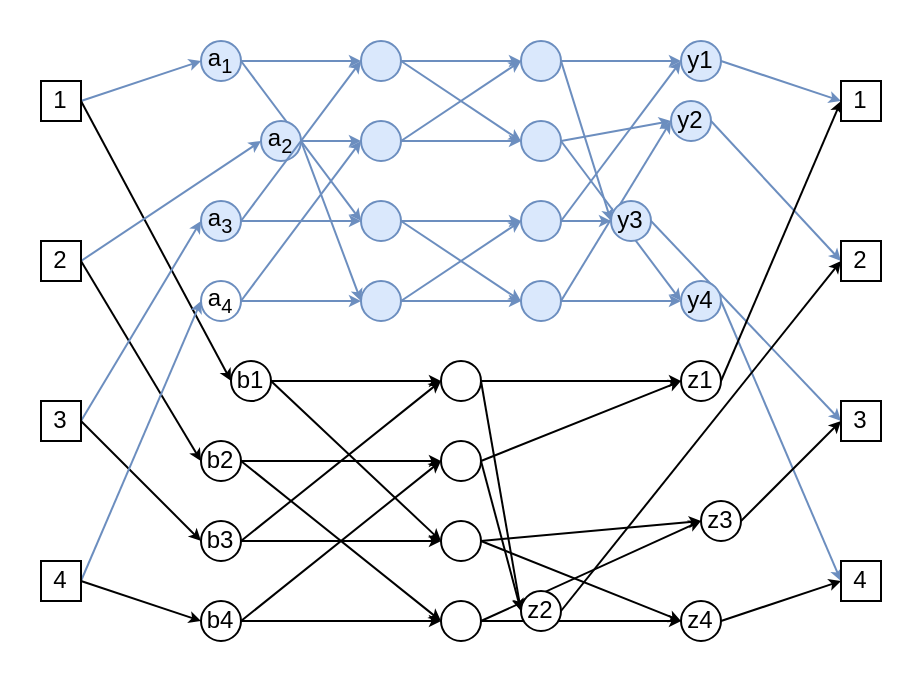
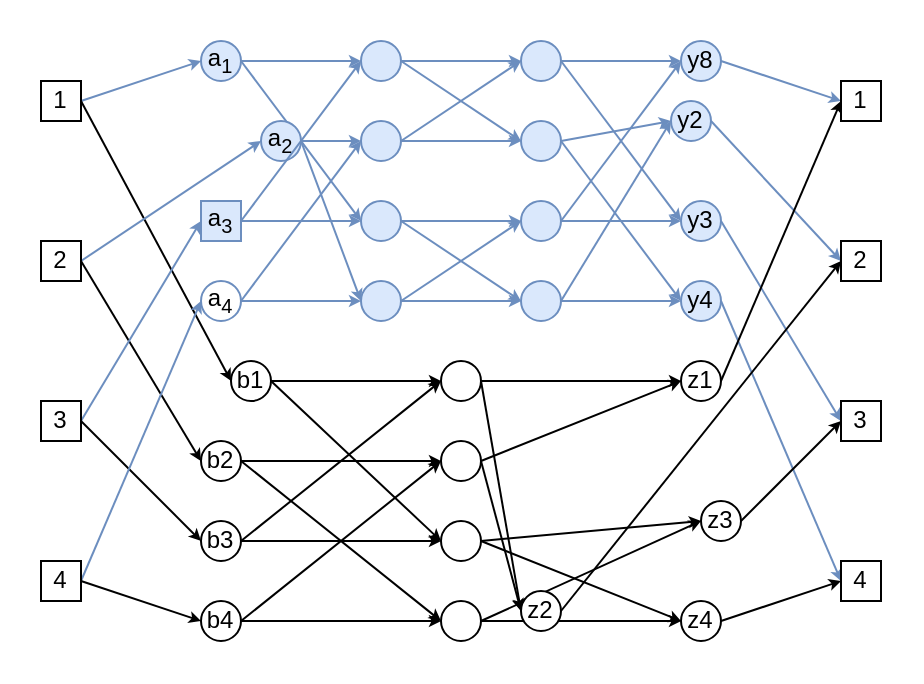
node "y1": label "y1" -> "y8"
node "a3": shape ellipse -> rectangle
node "y3": moved (631, 221) -> (701, 221)
